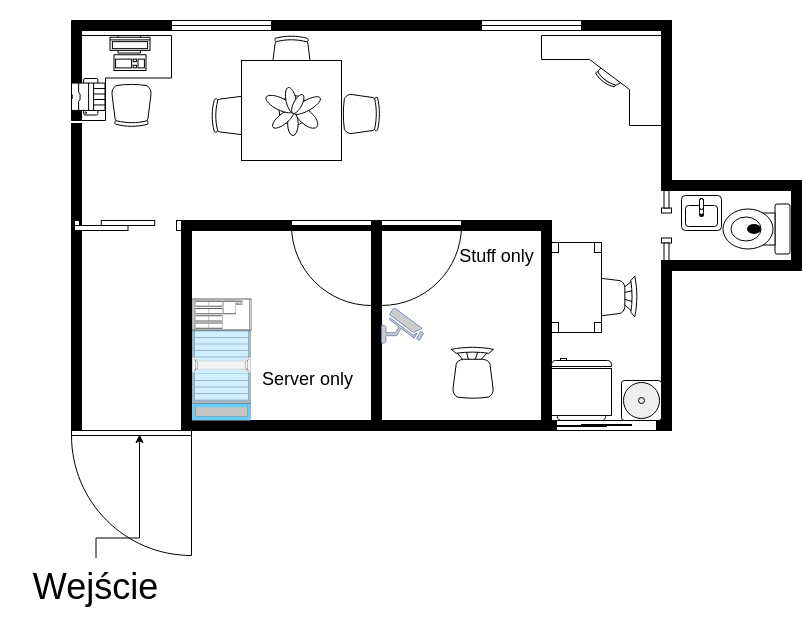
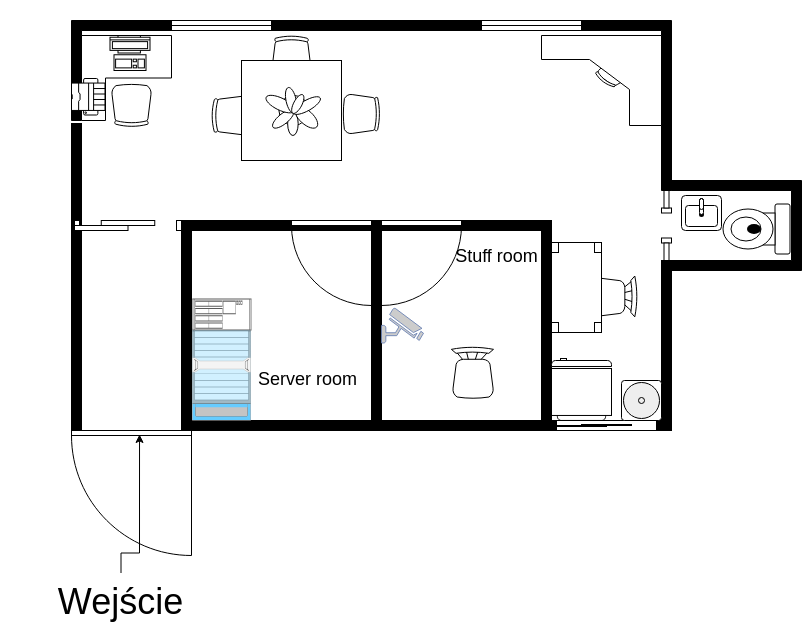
node "Stuff only": label "Stuff only" -> "Stuff room"
node "Server only": label "Server only" -> "Server room"
node "Wejście": moved (96, 586) -> (121, 601)
